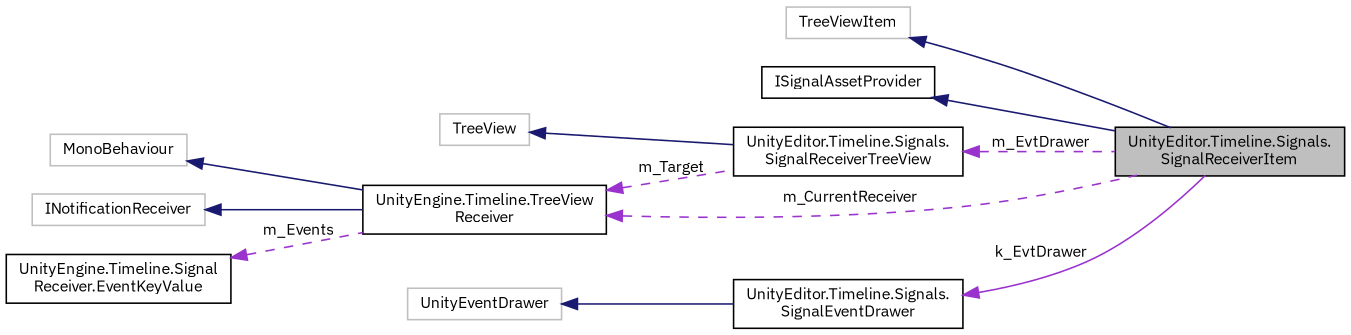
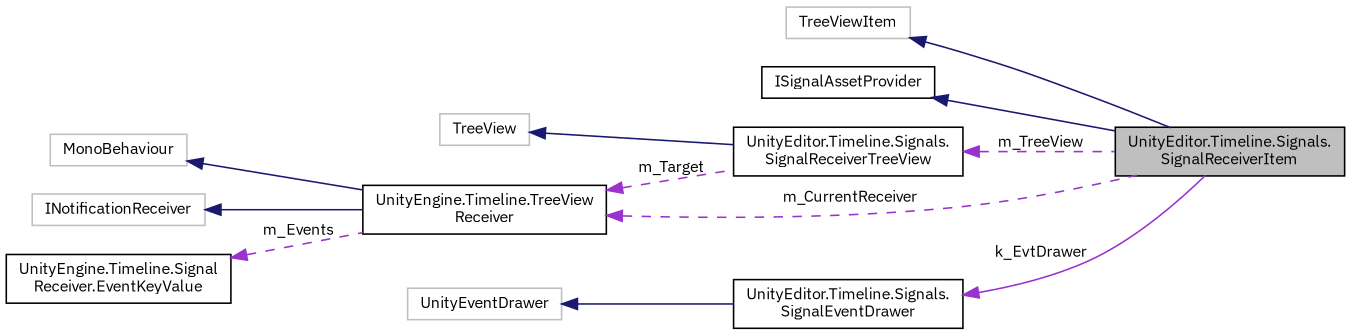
edge "UnityEditor.Timeline.Signals. SignalReceiverItem" -> "UnityEditor.Timeline.Signals. SignalReceiverTreeView": label " m_EvtDrawer" -> " m_TreeView"
